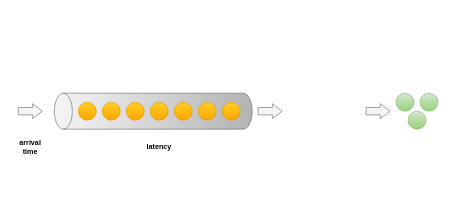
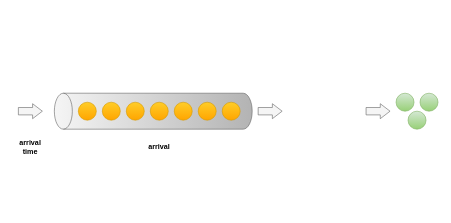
node "latency": label "latency" -> "arrival"
